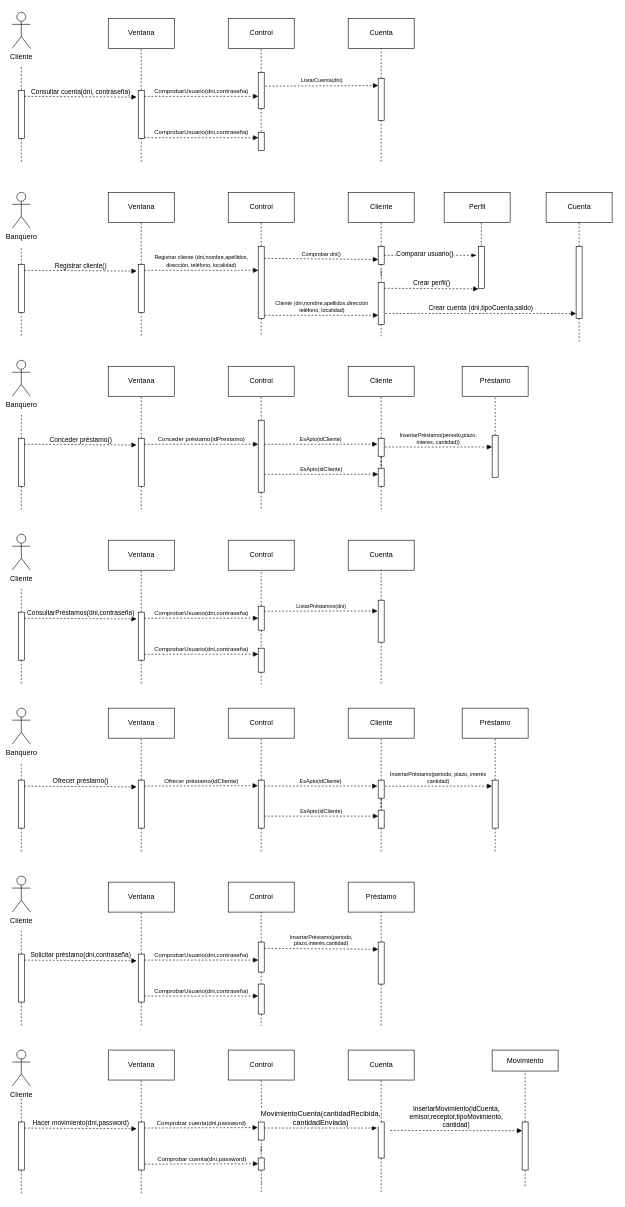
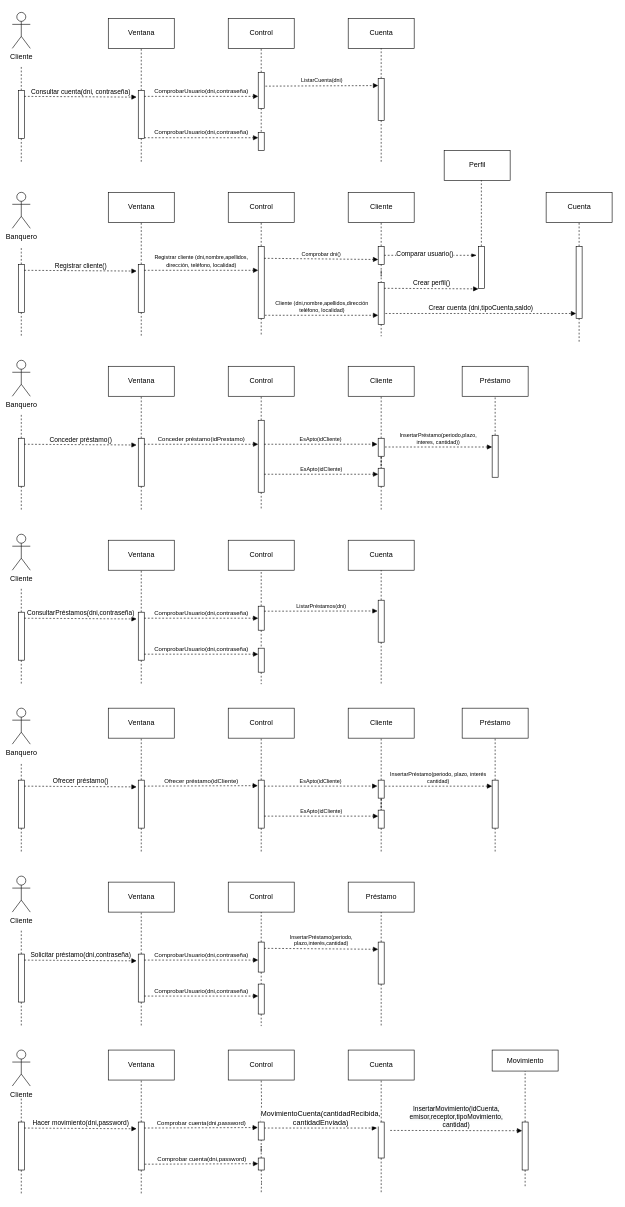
node "Perfil": moved (477, 207) -> (477, 165)
